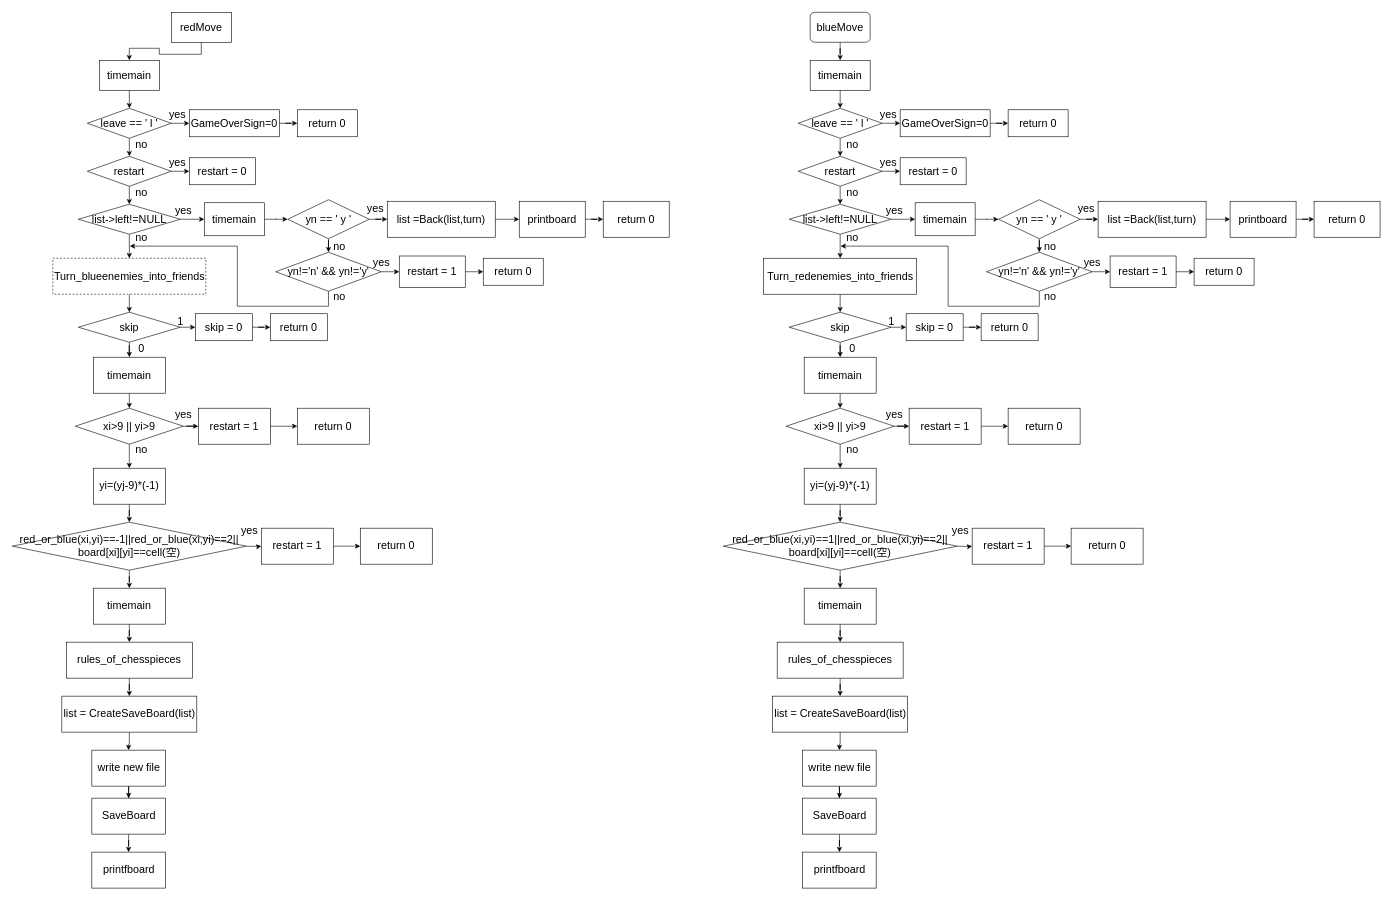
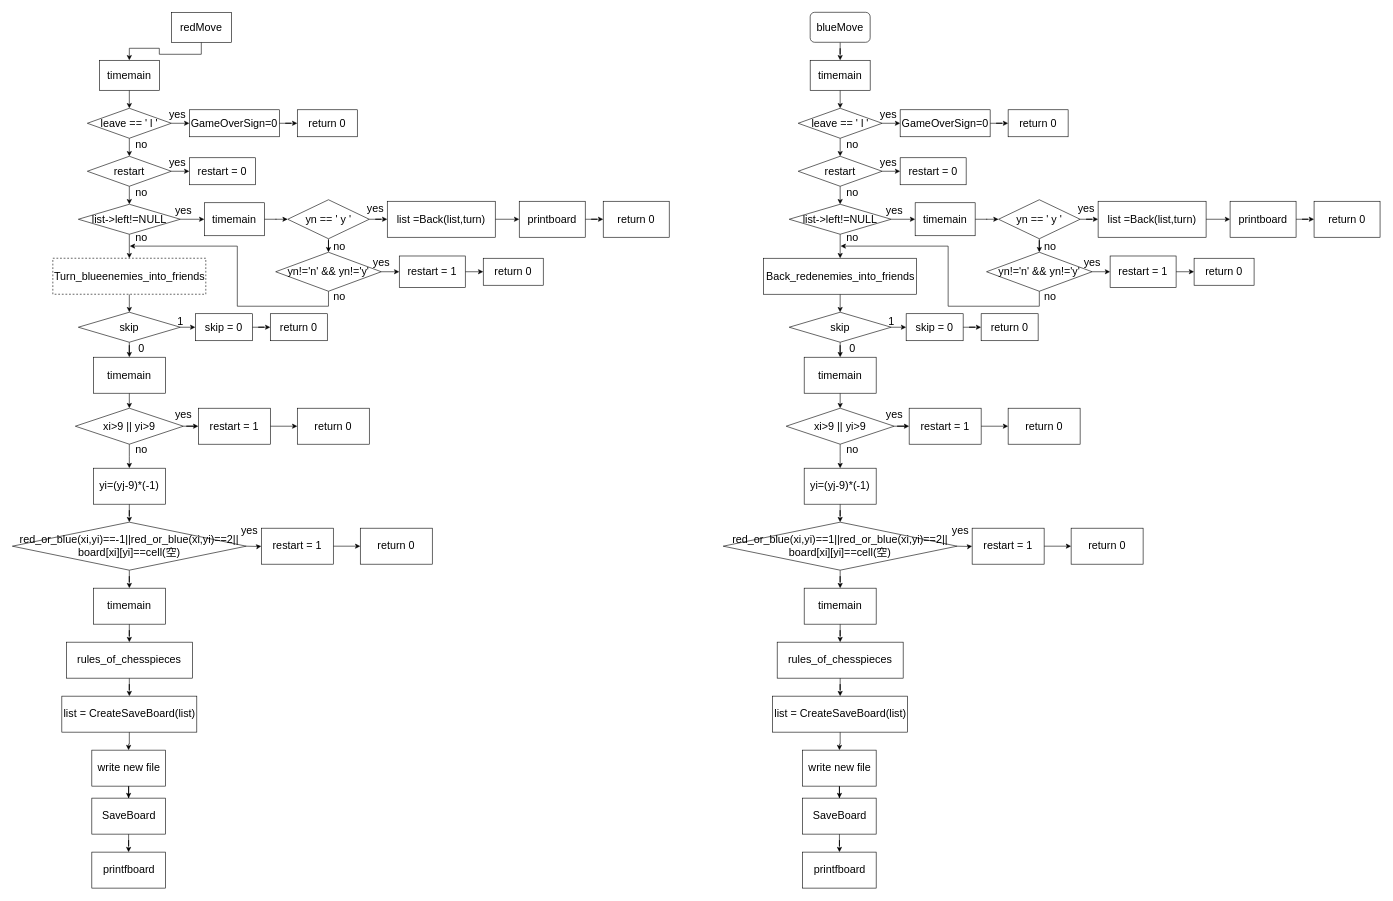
node "Turn_redenemies_into_friends": label "Turn_redenemies_into_friends" -> "Back_redenemies_into_friends"
